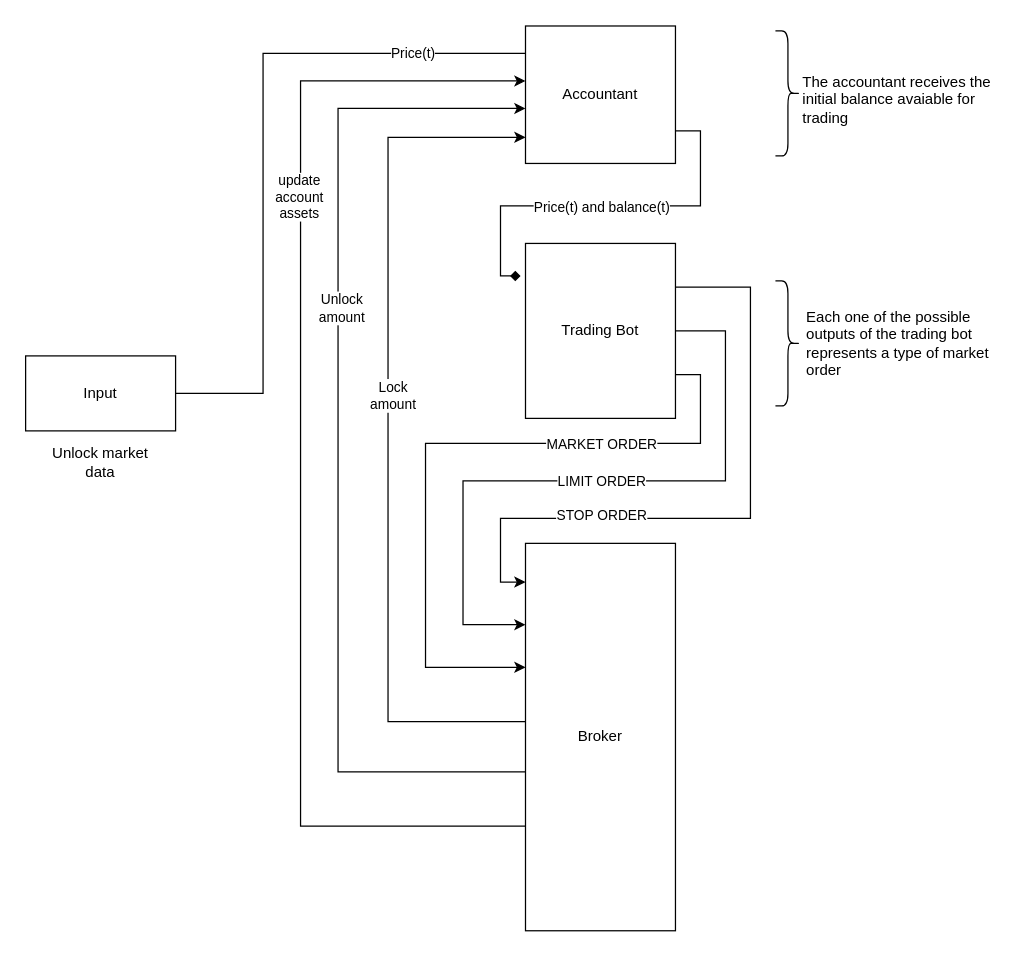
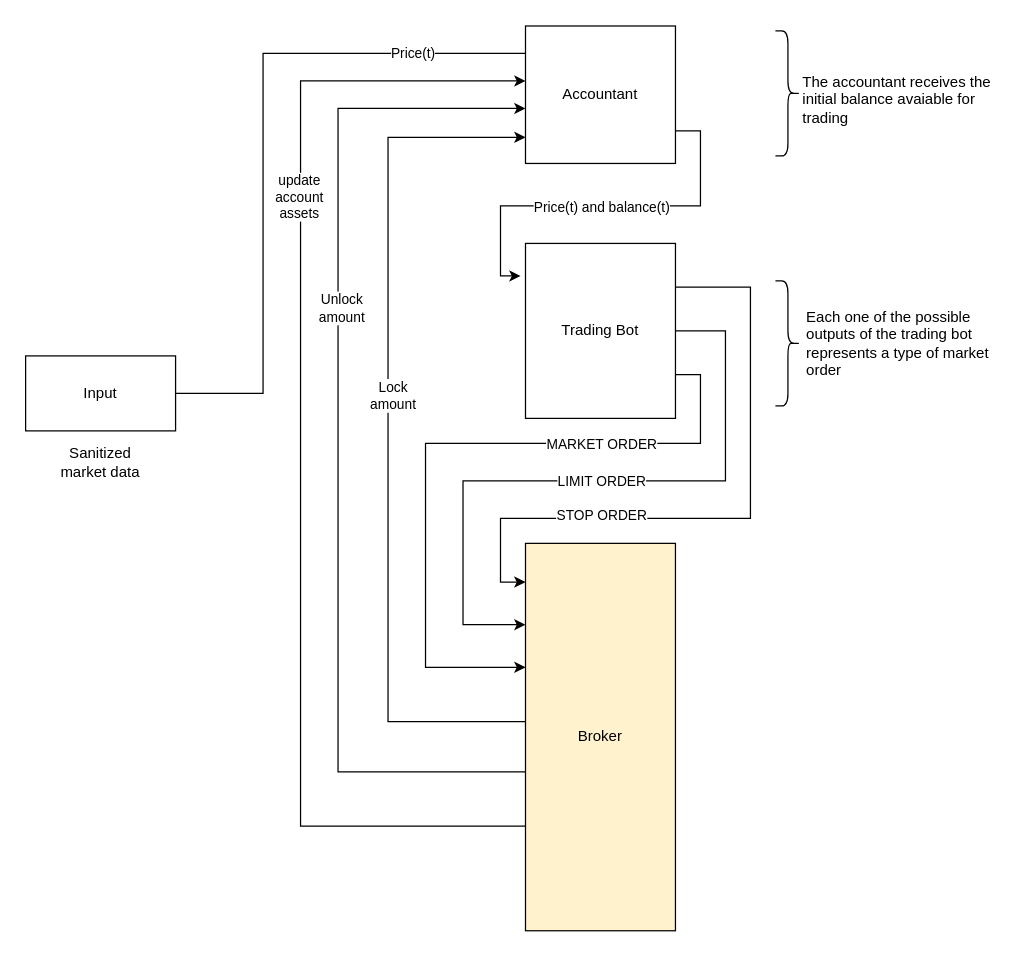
edge "Accountant" -> "Trading Bot": arrowhead diamond -> classic
node "Unlock market data": label "Unlock market data" -> "Sanitized market data"
node "Broker": fillcolor #ffffff -> #fff2cc
